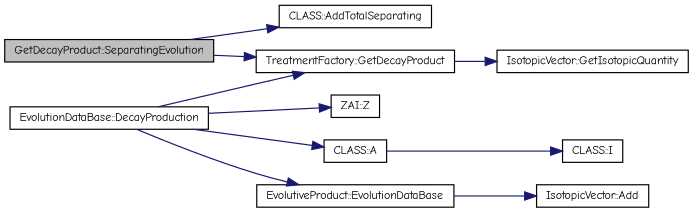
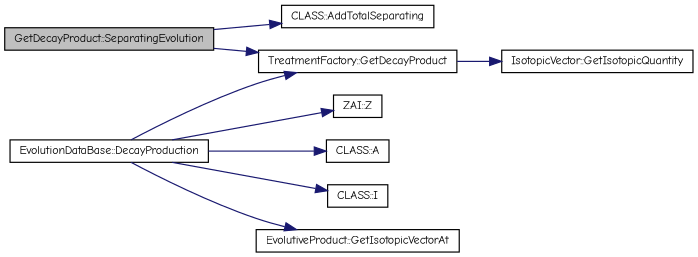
edge "CLASS::A" -> "CLASS::I": now "EvolutionDataBase::DecayProduction" -> "CLASS::I"
node "EvolutiveProduct::EvolutionDataBase": label "EvolutiveProduct::EvolutionDataBase" -> "EvolutiveProduct::GetIsotopicVectorAt"
node "IsotopicVector::Add": removed
